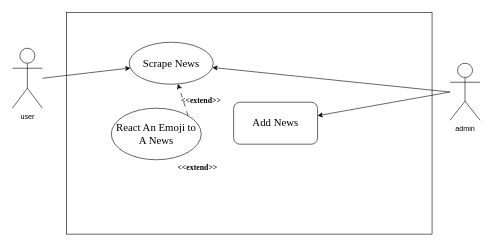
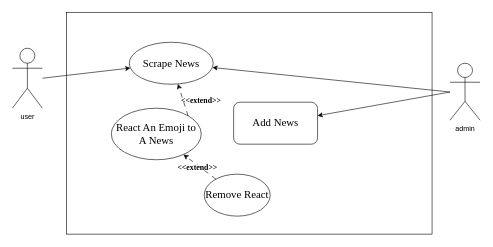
edge "Remove React" -> "React An Emoji to A News": added
node "Remove React": added
